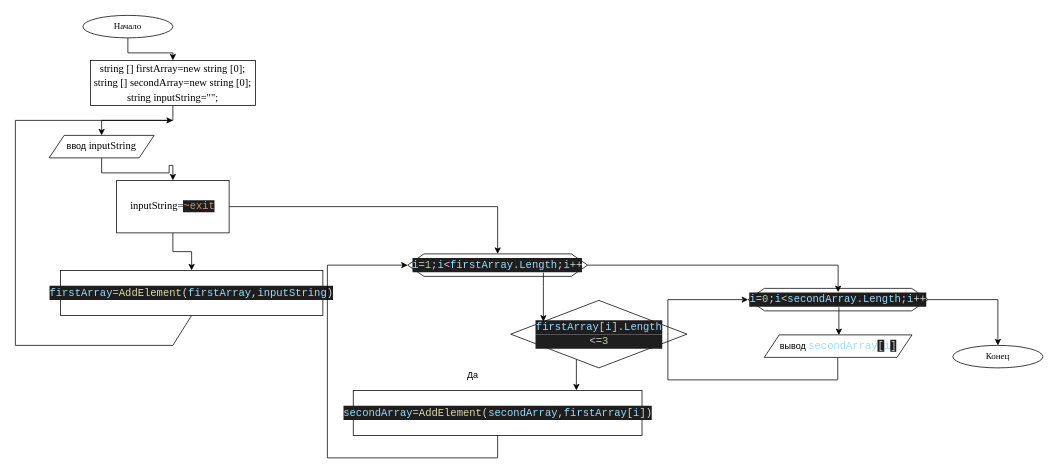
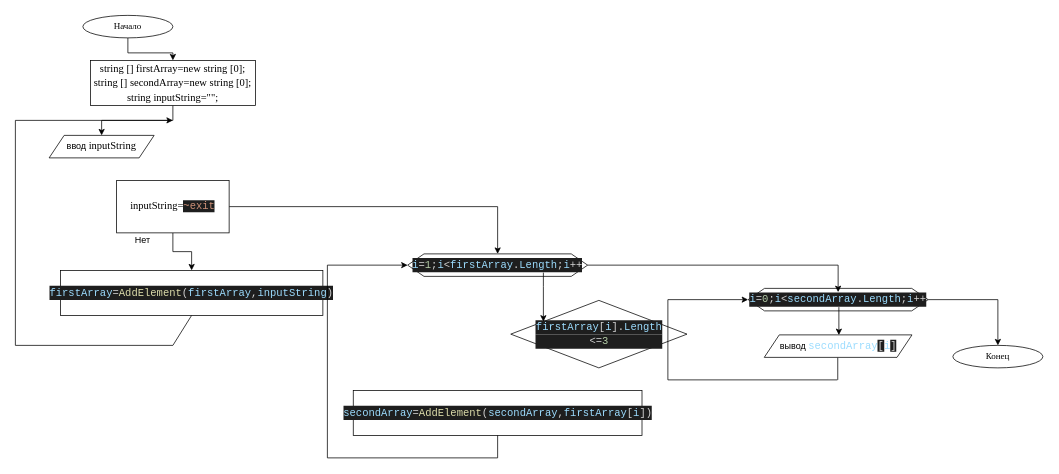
edge "ввод inputString" -> "inputString=~exit": removed
node "Нет": added
edge "firstArray[i].Length <=3" -> "secondArray=AddElement(secondArray,firstArray[i])": removed
node "Да": removed
